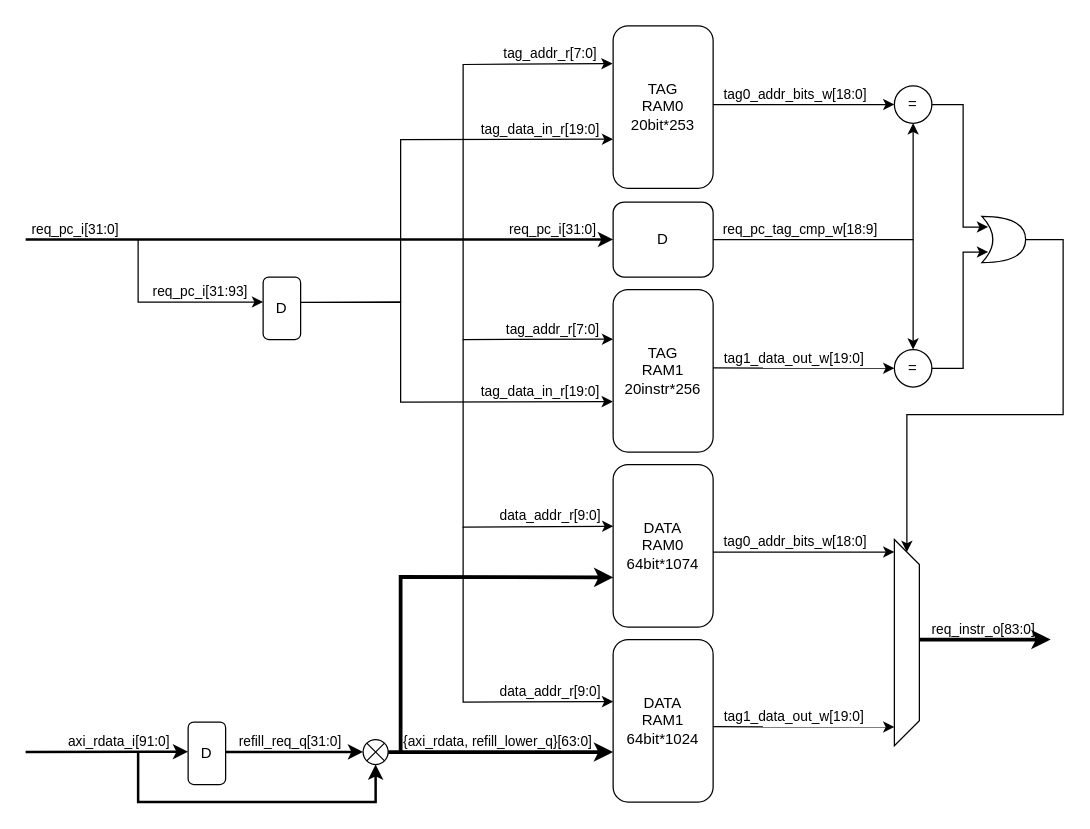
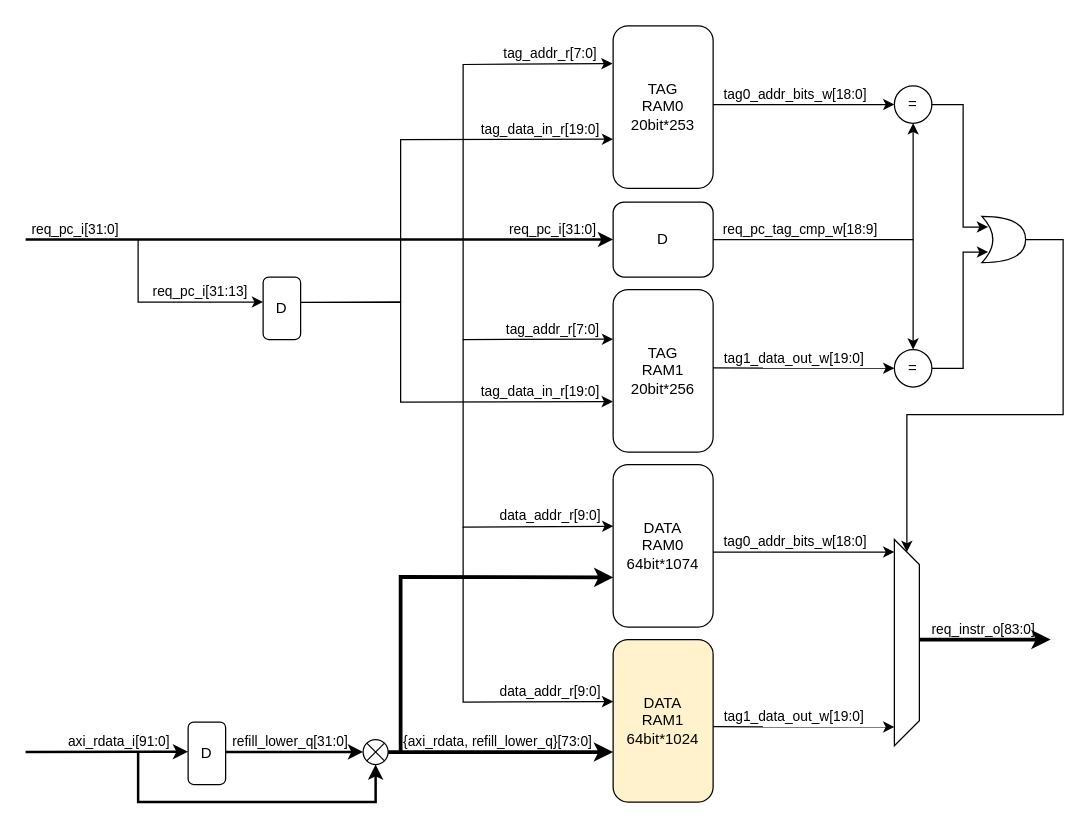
node "req_pc_i[31:93]": label "req_pc_i[31:93]" -> "req_pc_i[31:13]"
node "TAG RAM1 20instr*256": label "TAG RAM1 20instr*256" -> "TAG RAM1 20bit*256"
node "DATA RAM1 64bit*1024": fillcolor #ffffff -> #fff2cc
node "refill_req_q[31:0]": label "refill_req_q[31:0]" -> "refill_lower_q[31:0]"
node "{axi_rdata, refill_lower_q}[63:0]": label "{axi_rdata, refill_lower_q}[63:0]" -> "{axi_rdata, refill_lower_q}[73:0]"
